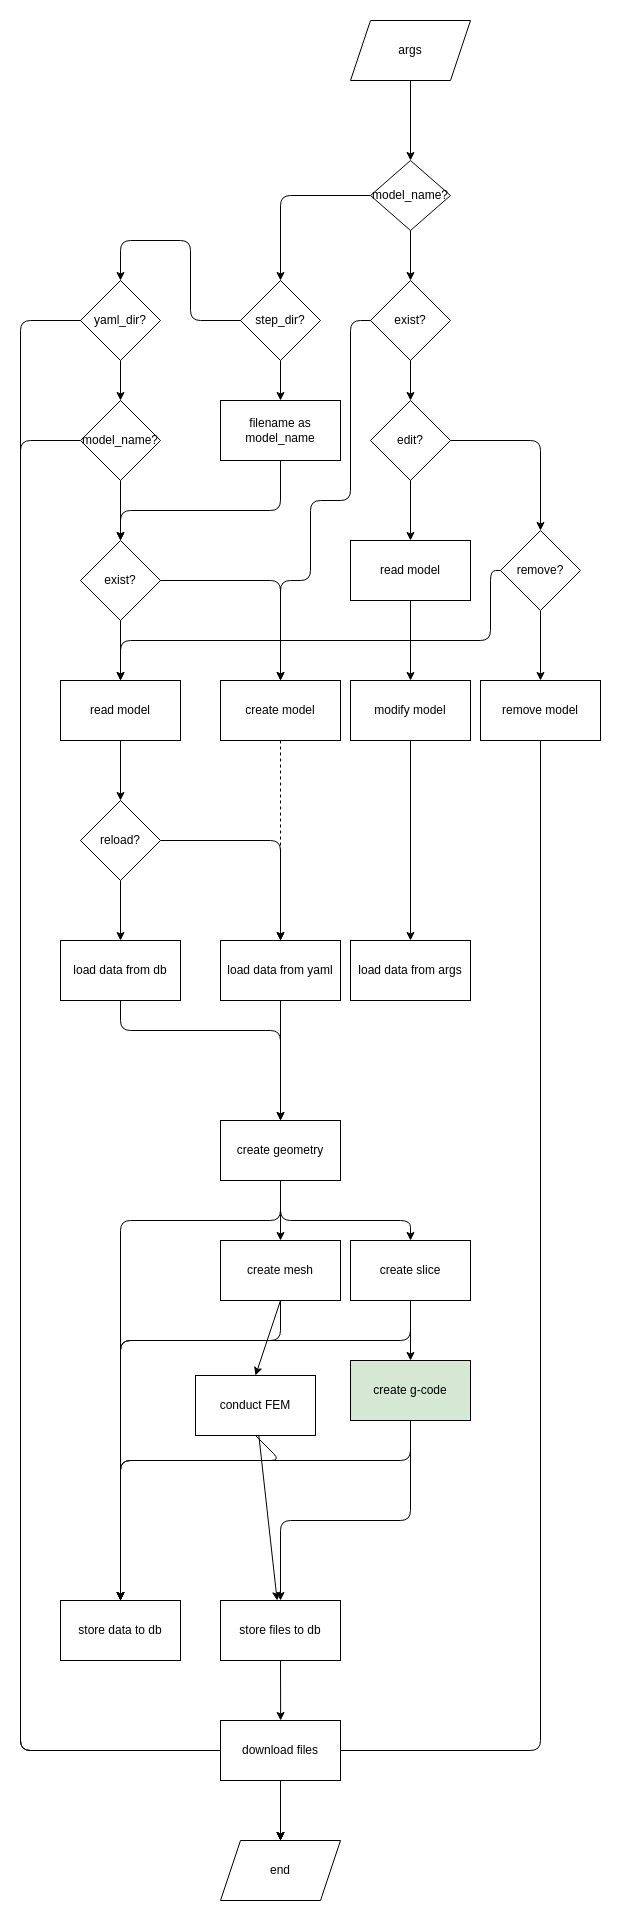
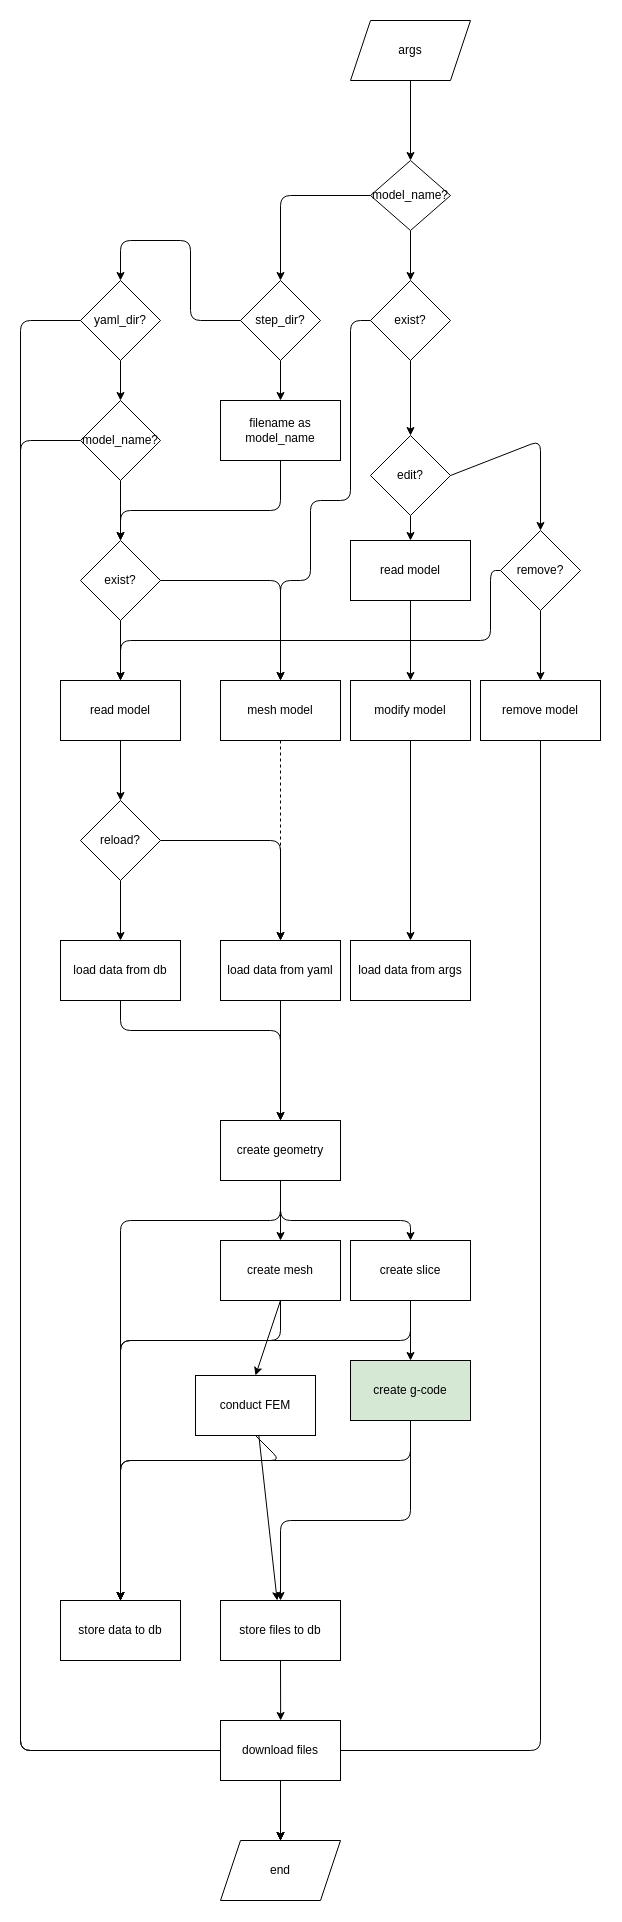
node "edit?": moved (411, 441) -> (411, 476)
node "create model": label "create model" -> "mesh model"
